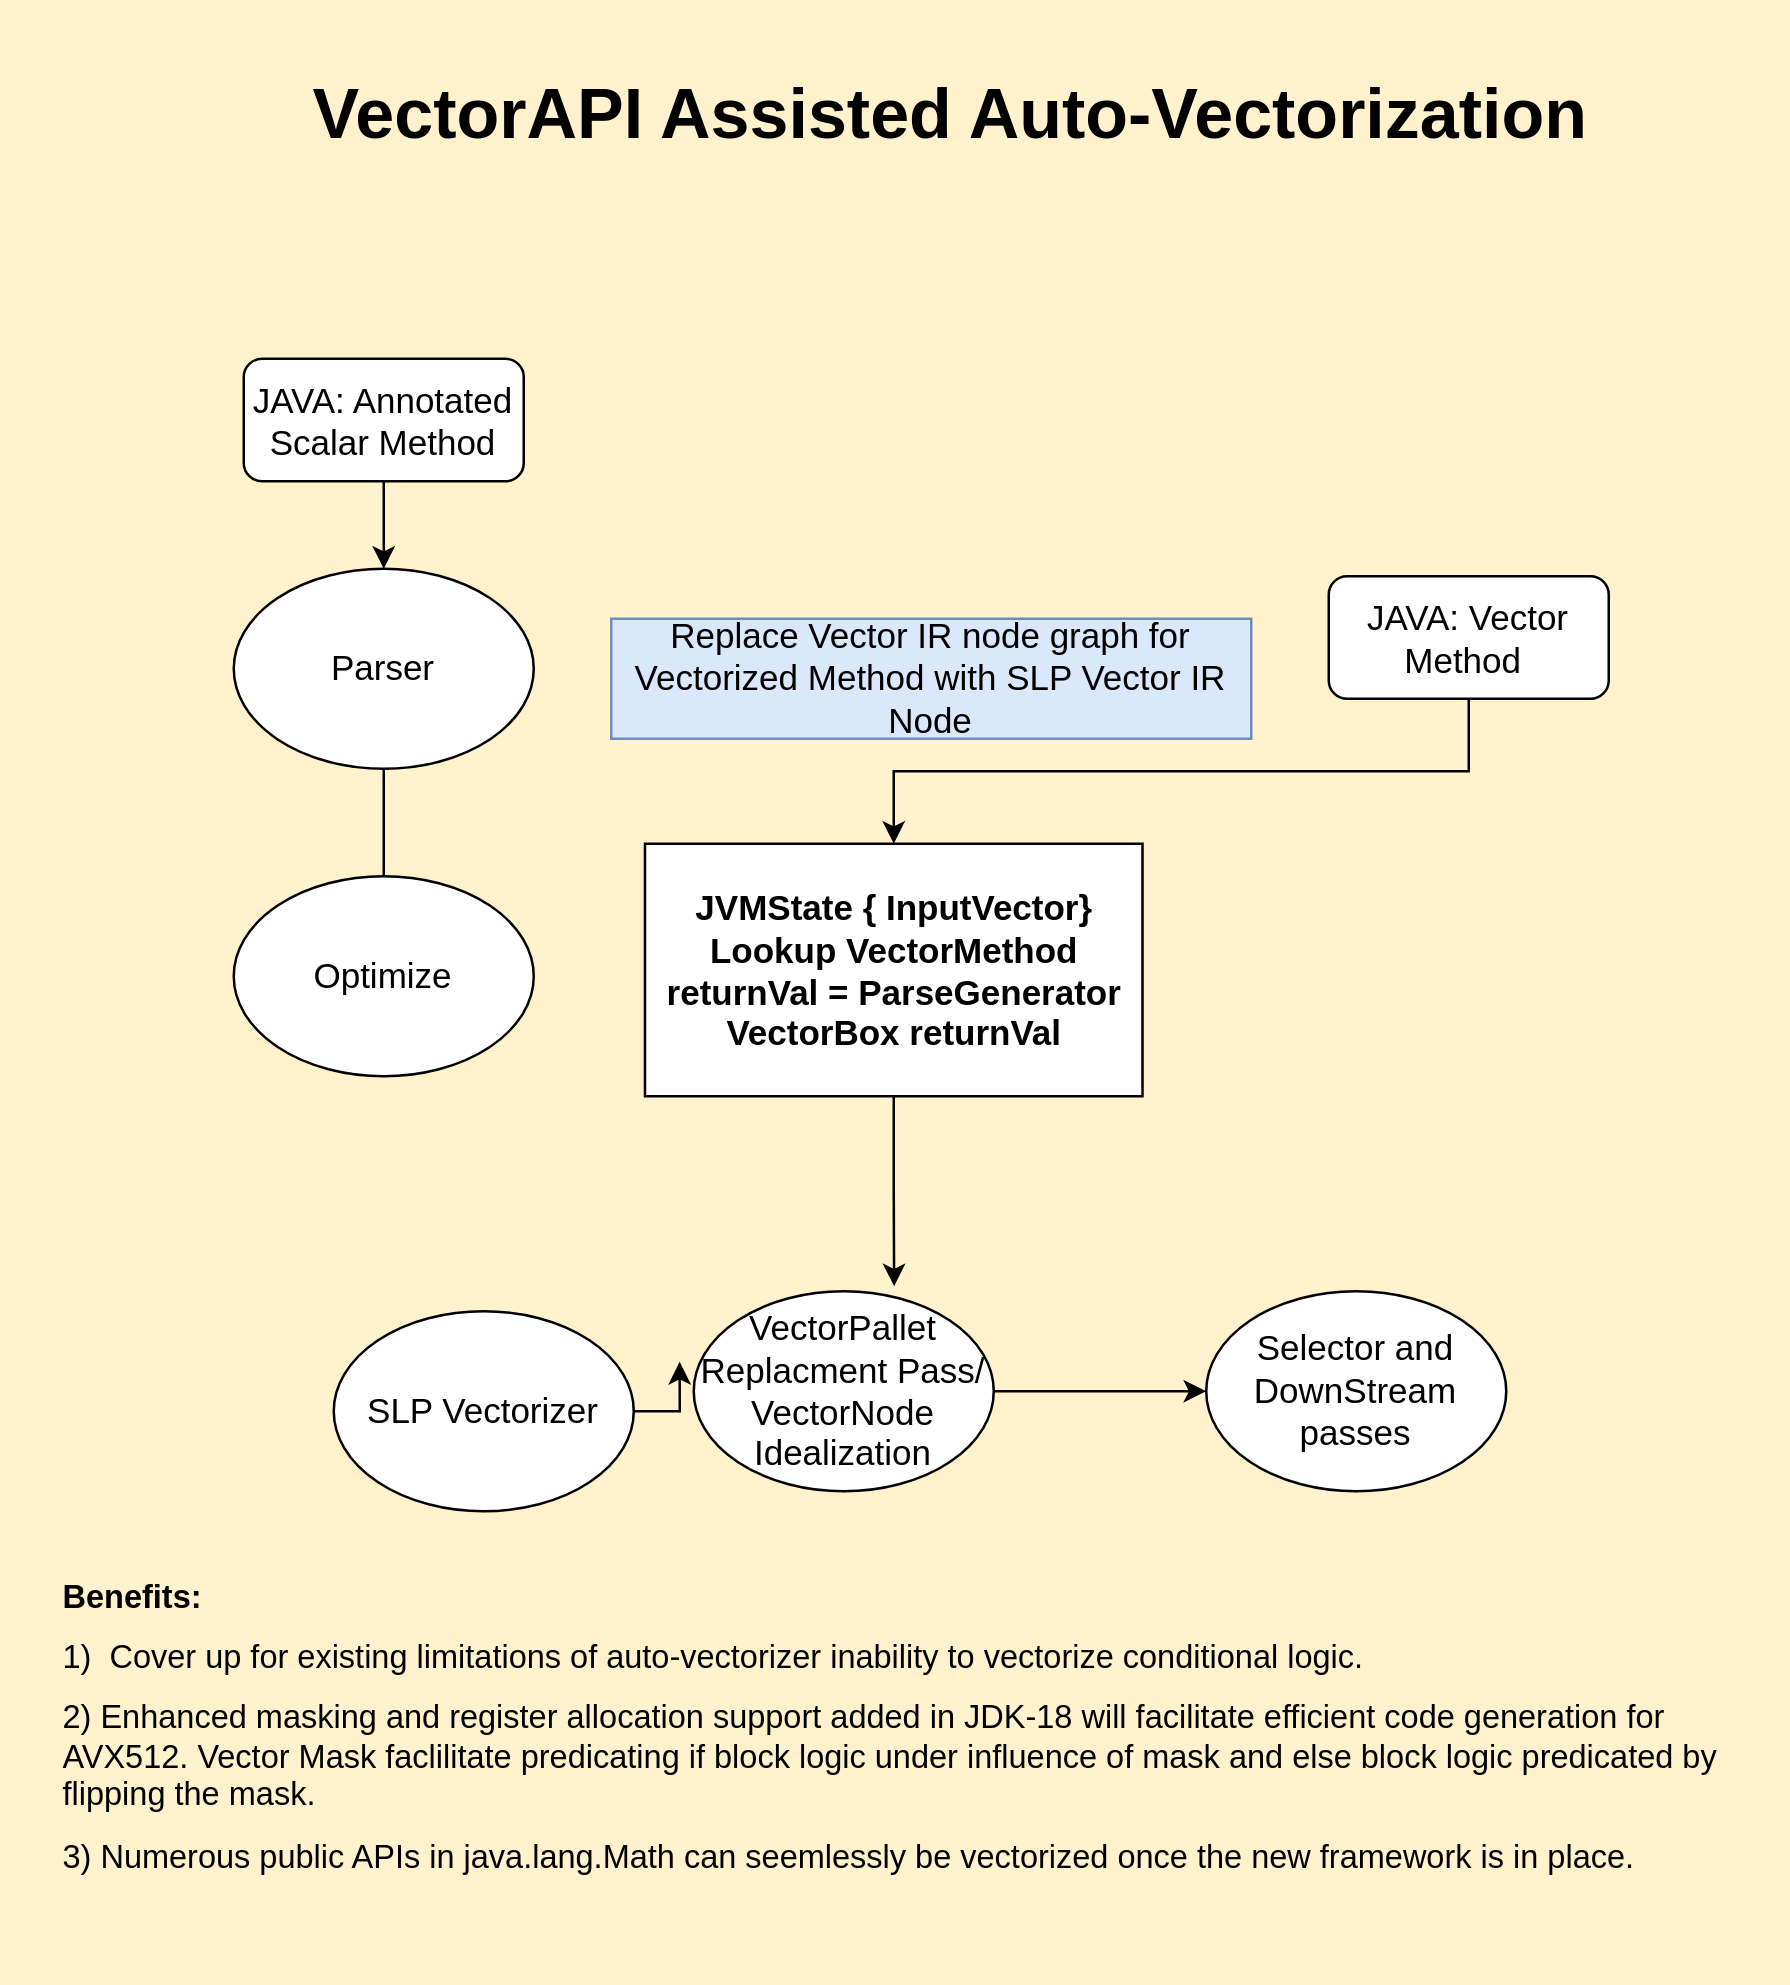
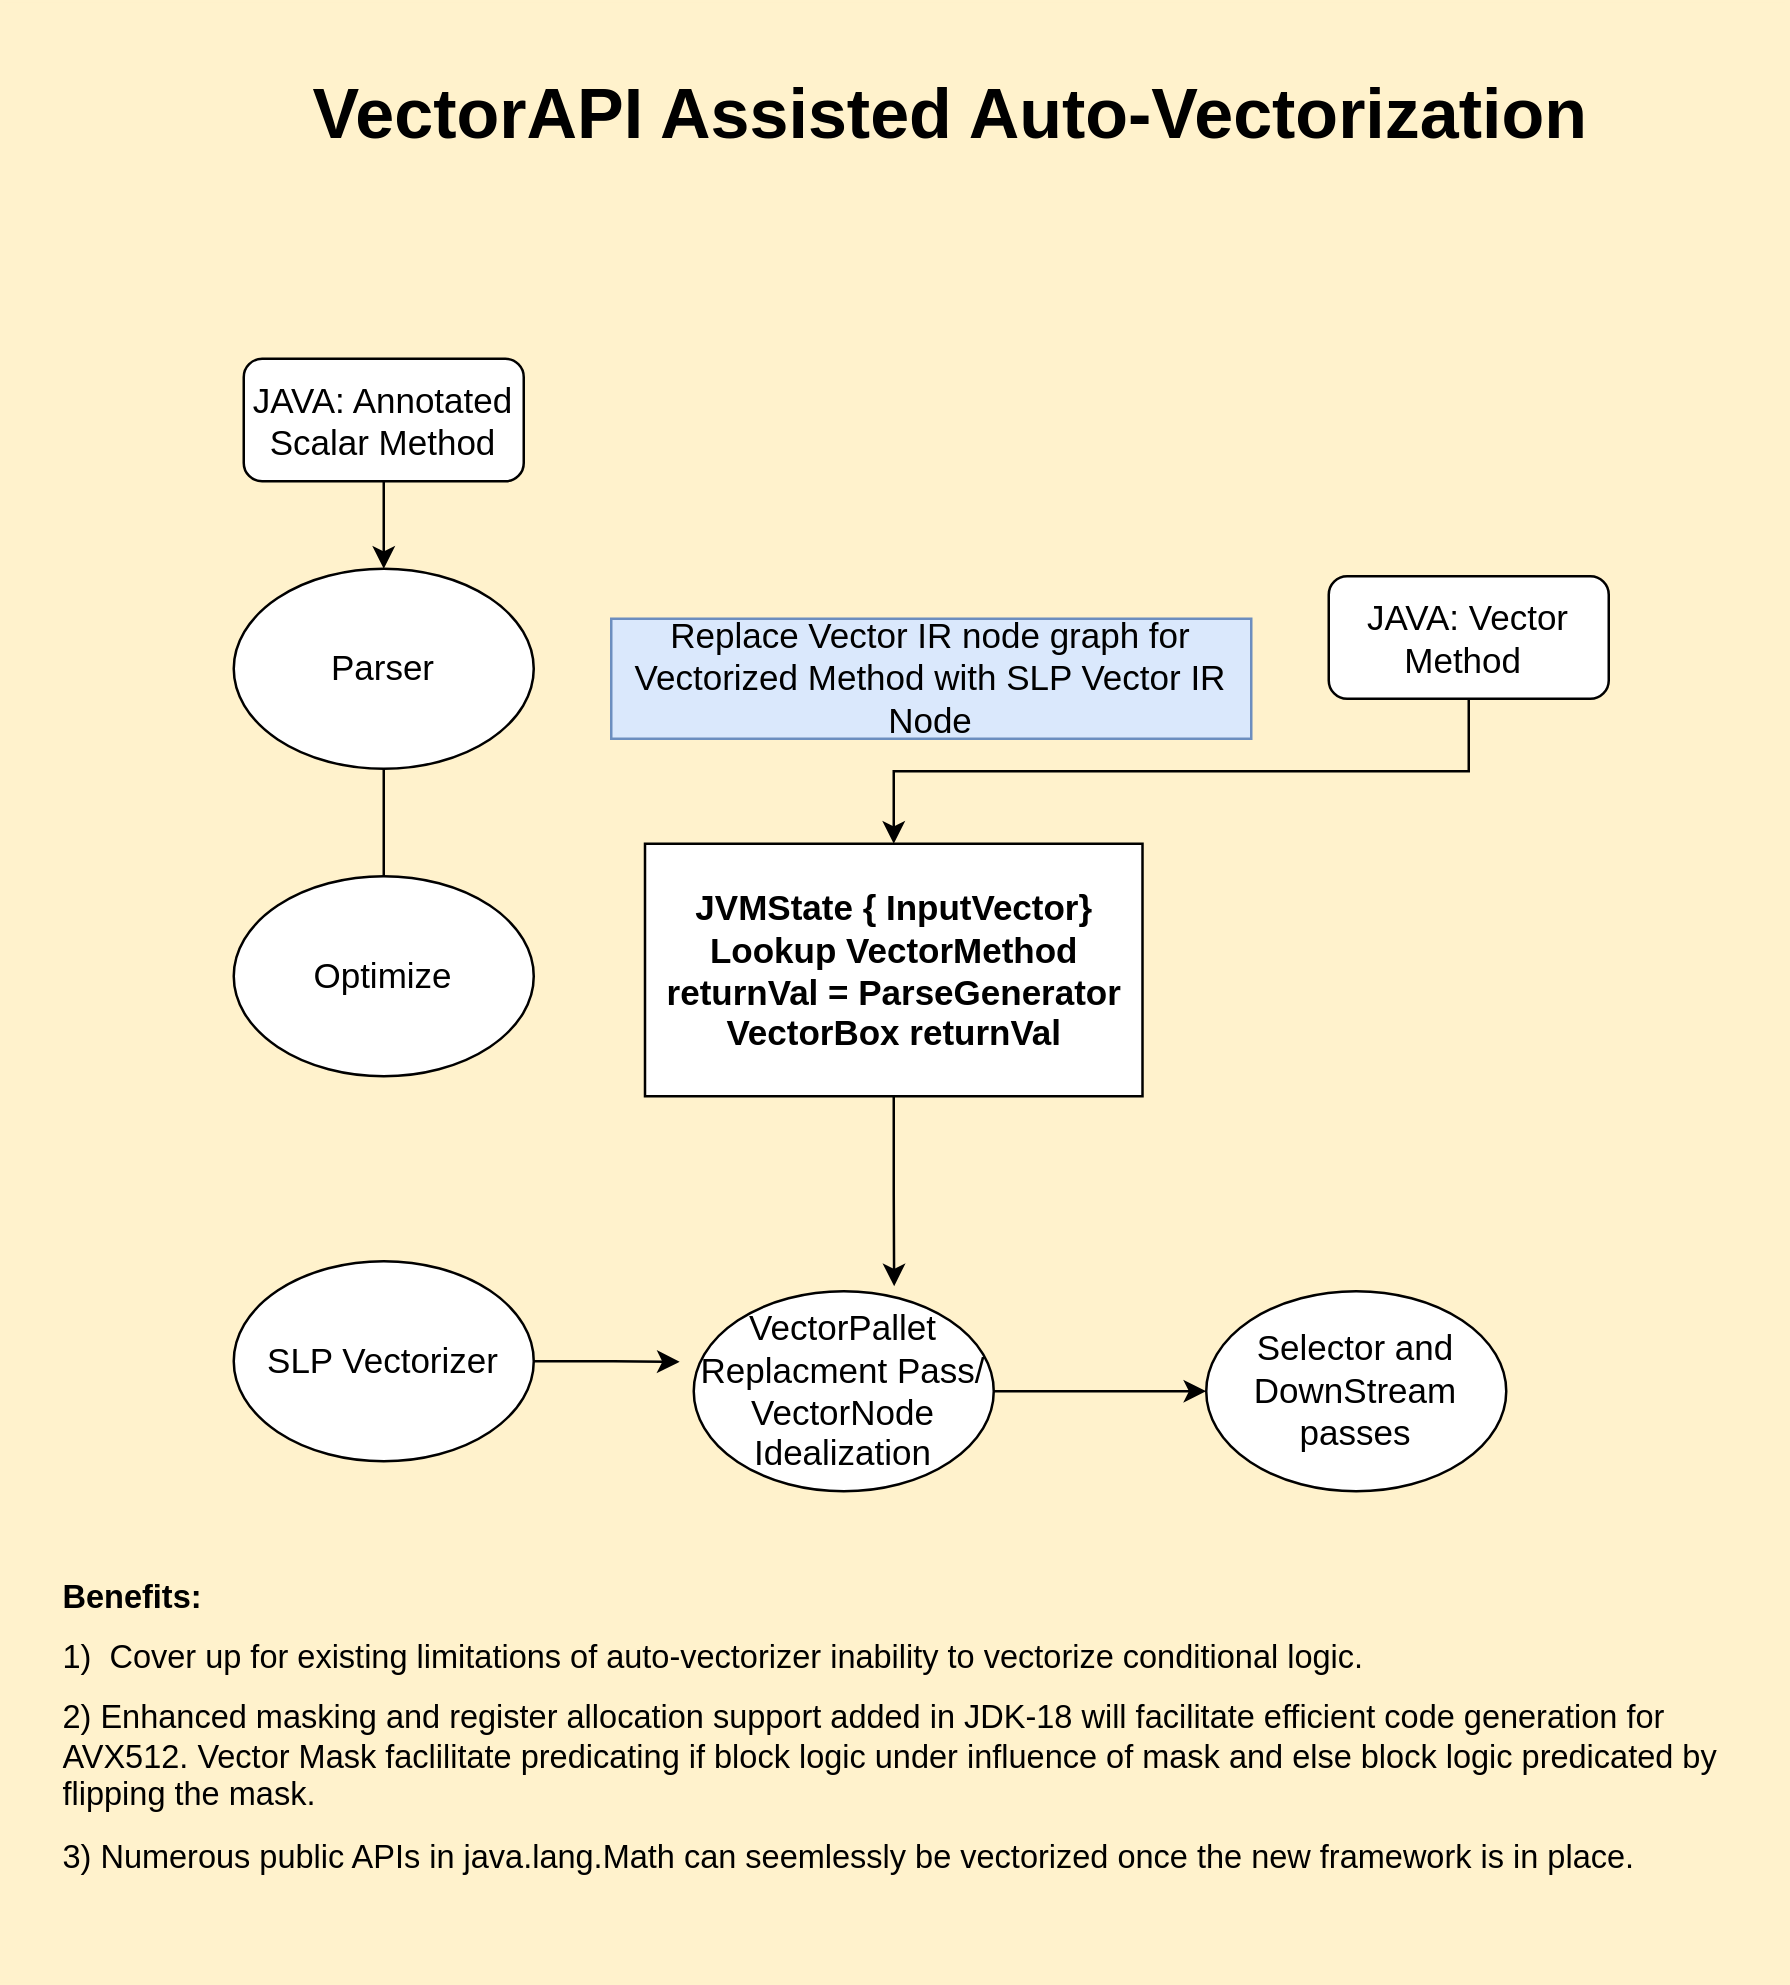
node "SLP Vectorizer": moved (484, 1411) -> (384, 1361)
